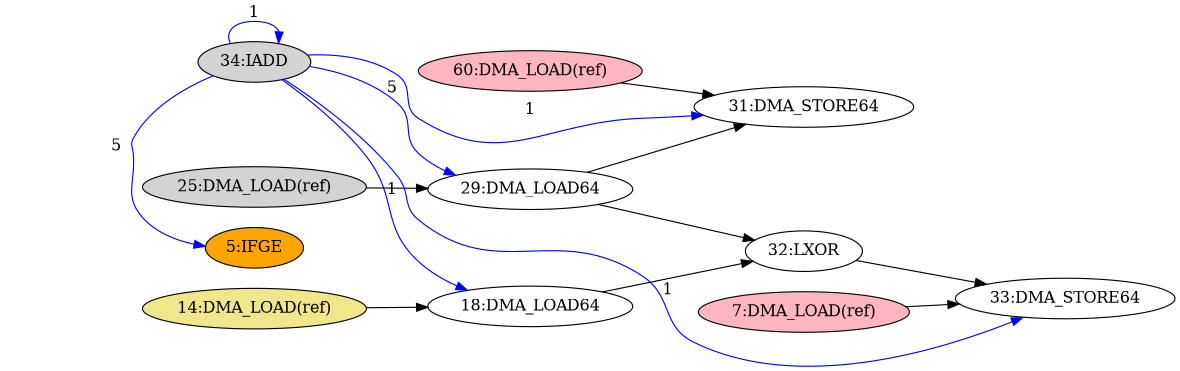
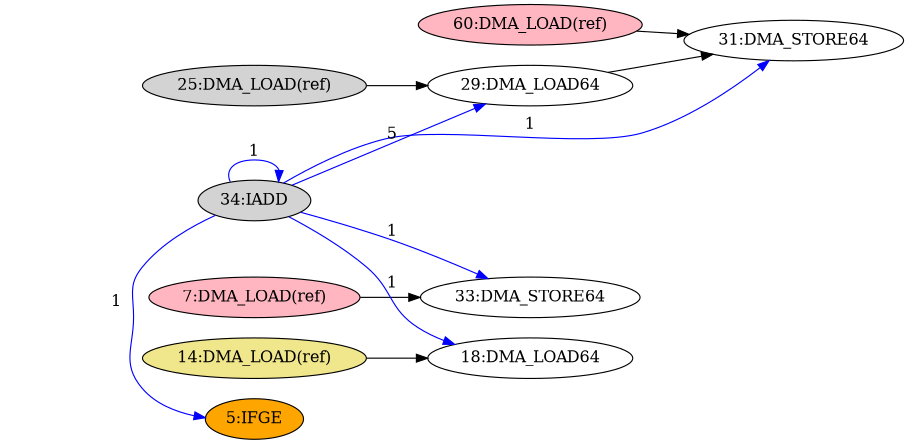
edge "34:IADD" -> "5:IFGE": label "5" -> "1"
node "32:LXOR": removed
